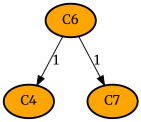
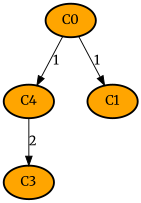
node "C6": label "C6" -> "C0"
node "C7": label "C7" -> "C1"
node "C3": added
